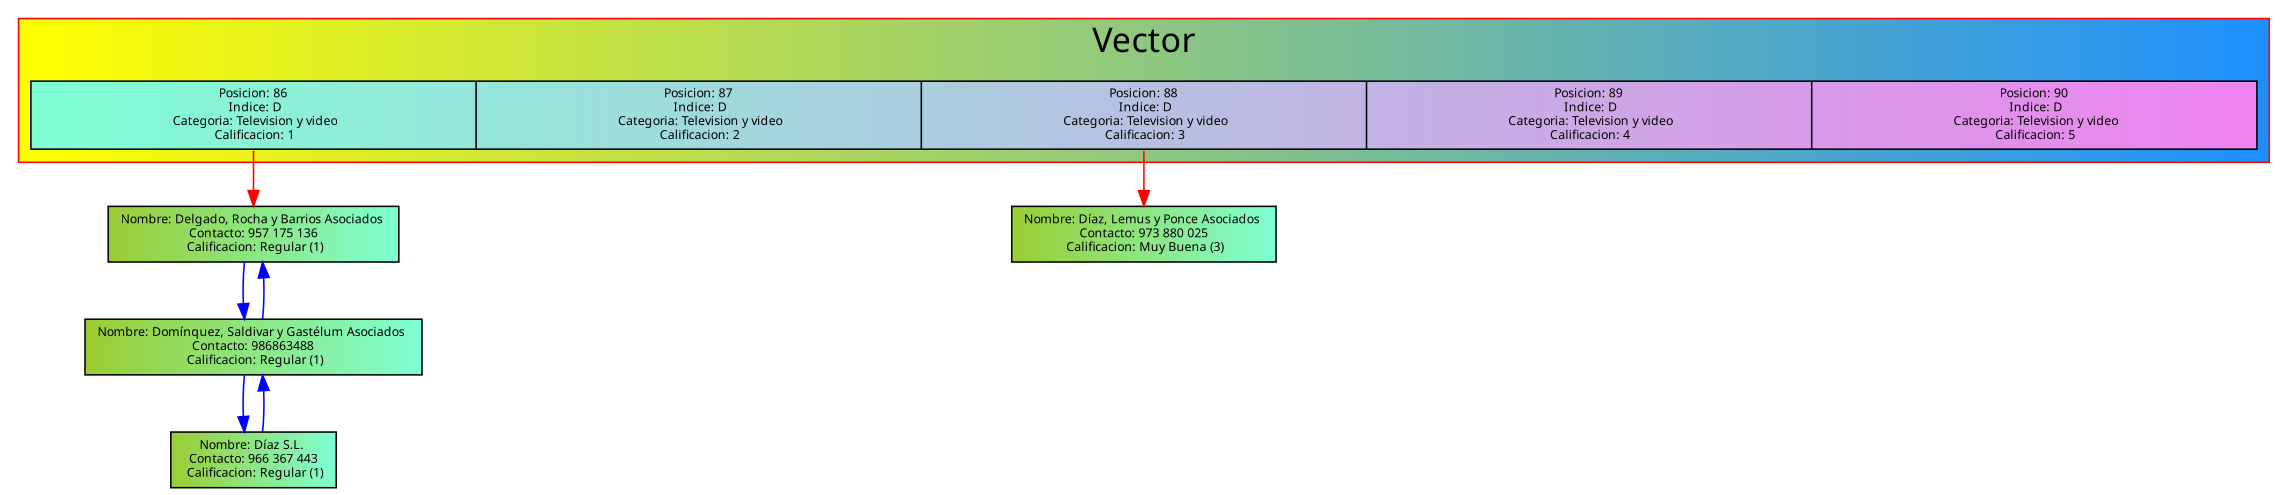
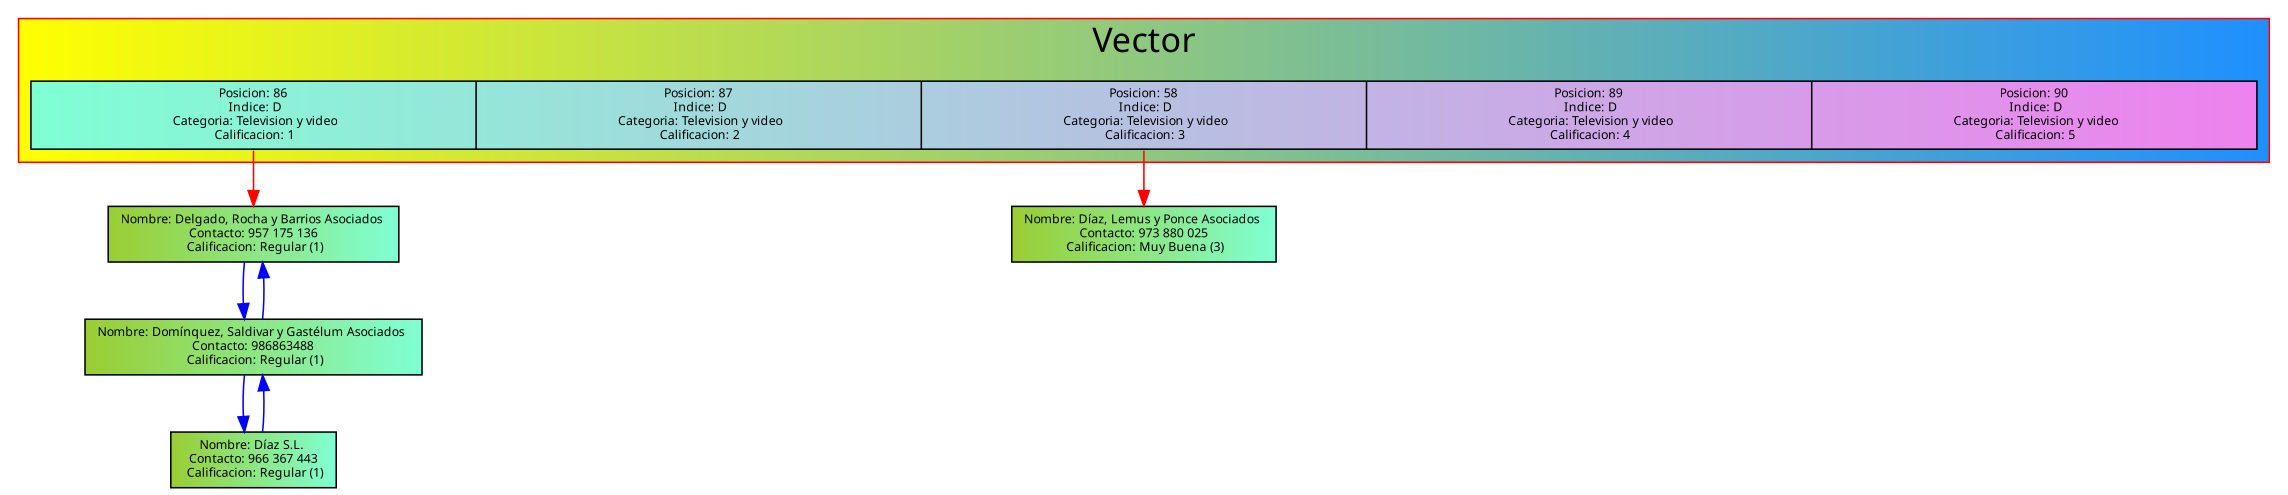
node "Posicion: 86": text "Posicion: 88" -> "Posicion: 58"
